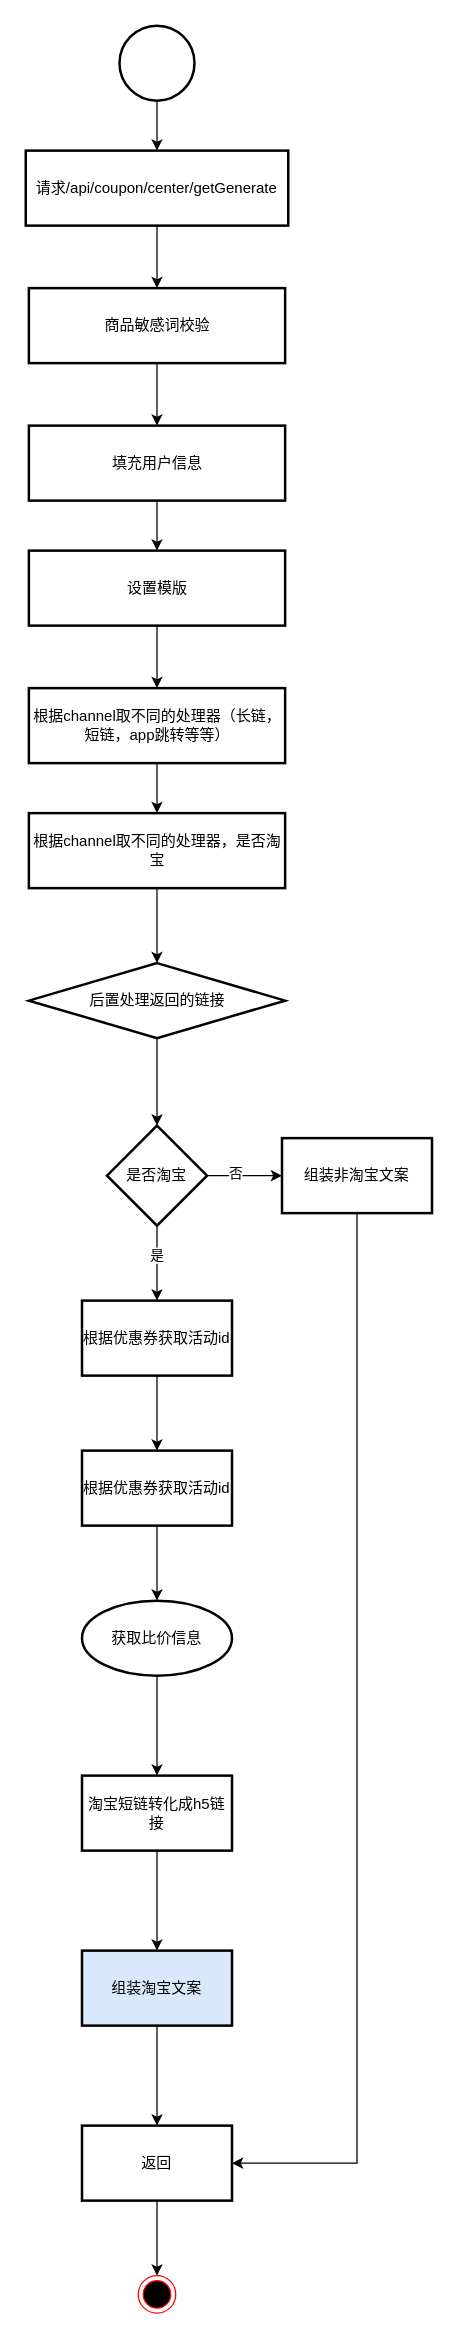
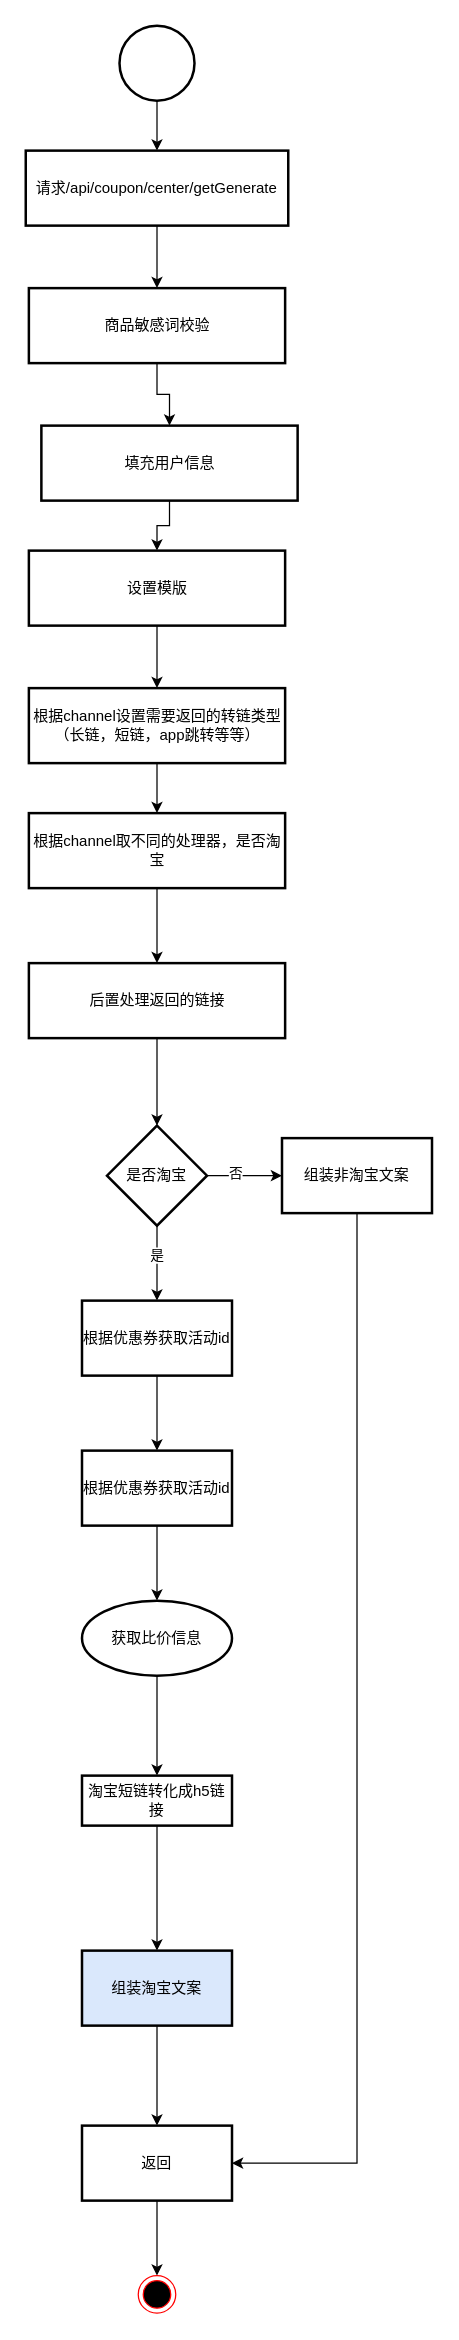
node "填充用户信息": moved (157, 463) -> (169, 463)
node "根据channel取不同的处理器（长链，短链，app跳转等等）": label "根据channel取不同的处理器（长链，短链，app跳转等等）" -> "根据channel设置需要返回的转链类型（长链，短链，app跳转等等）"
node "后置处理返回的链接": shape diamond -> rectangle
node "淘宝短链转化成h5链接": size 150x75 -> 150x50
